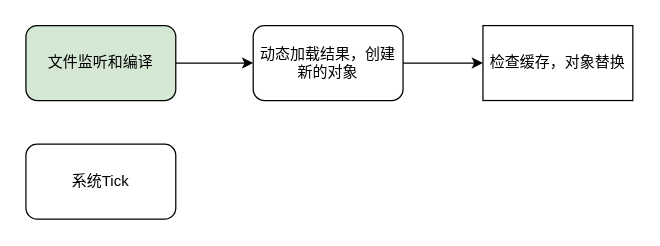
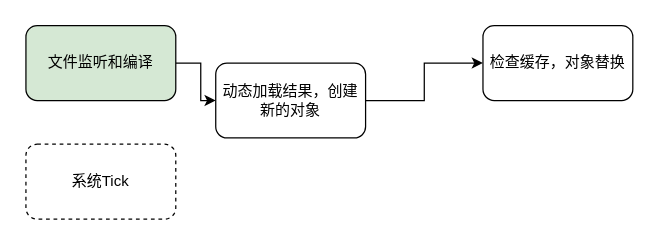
node "动态加载结果，创建新的对象": moved (328, 63) -> (291, 101)
node "检查缓存，对象替换": shape rectangle -> rounded rectangle
node "系统Tick": style solid -> dashed
